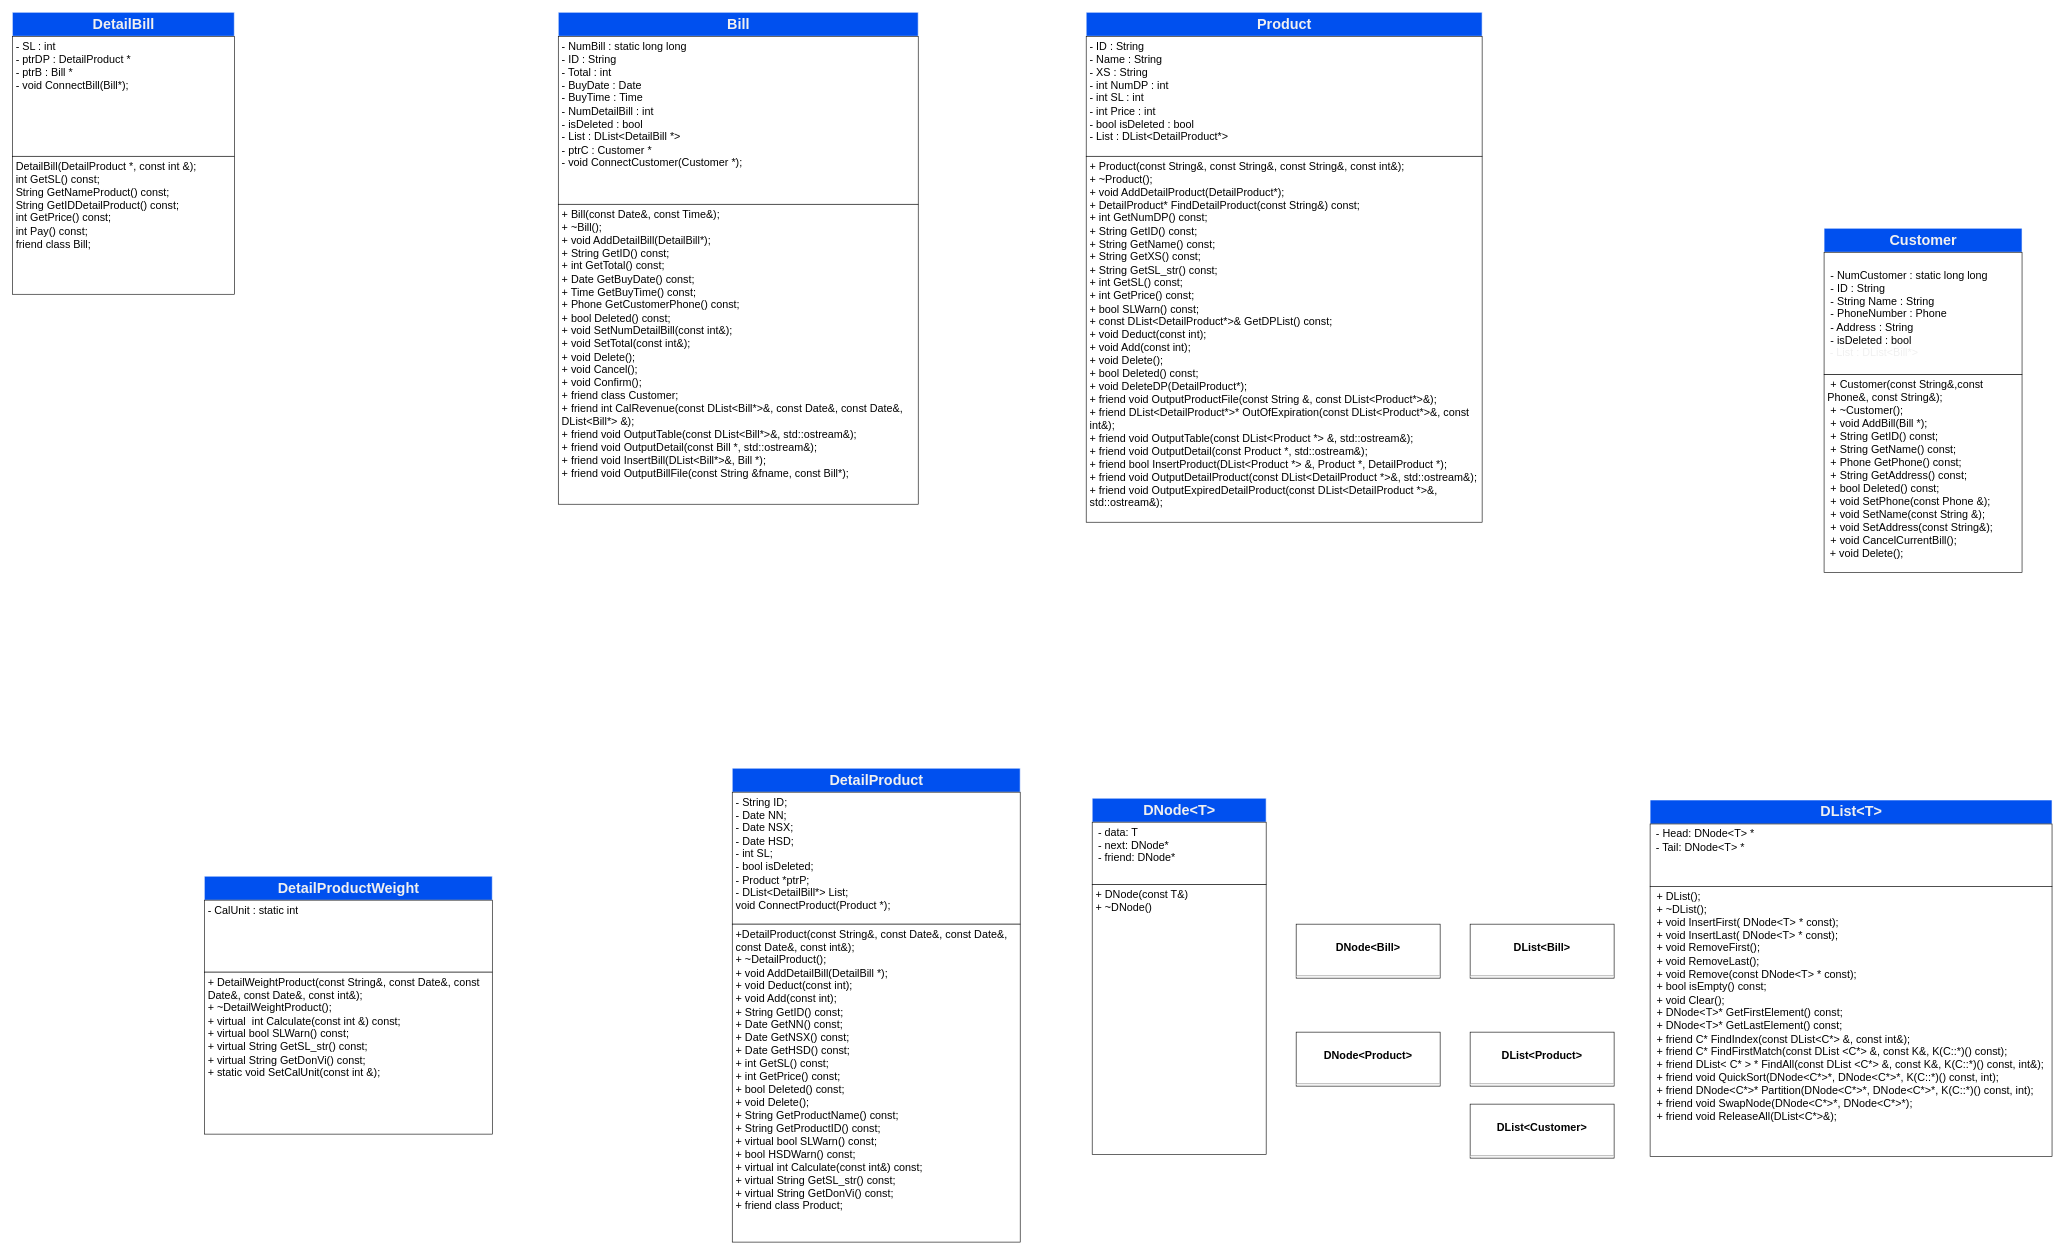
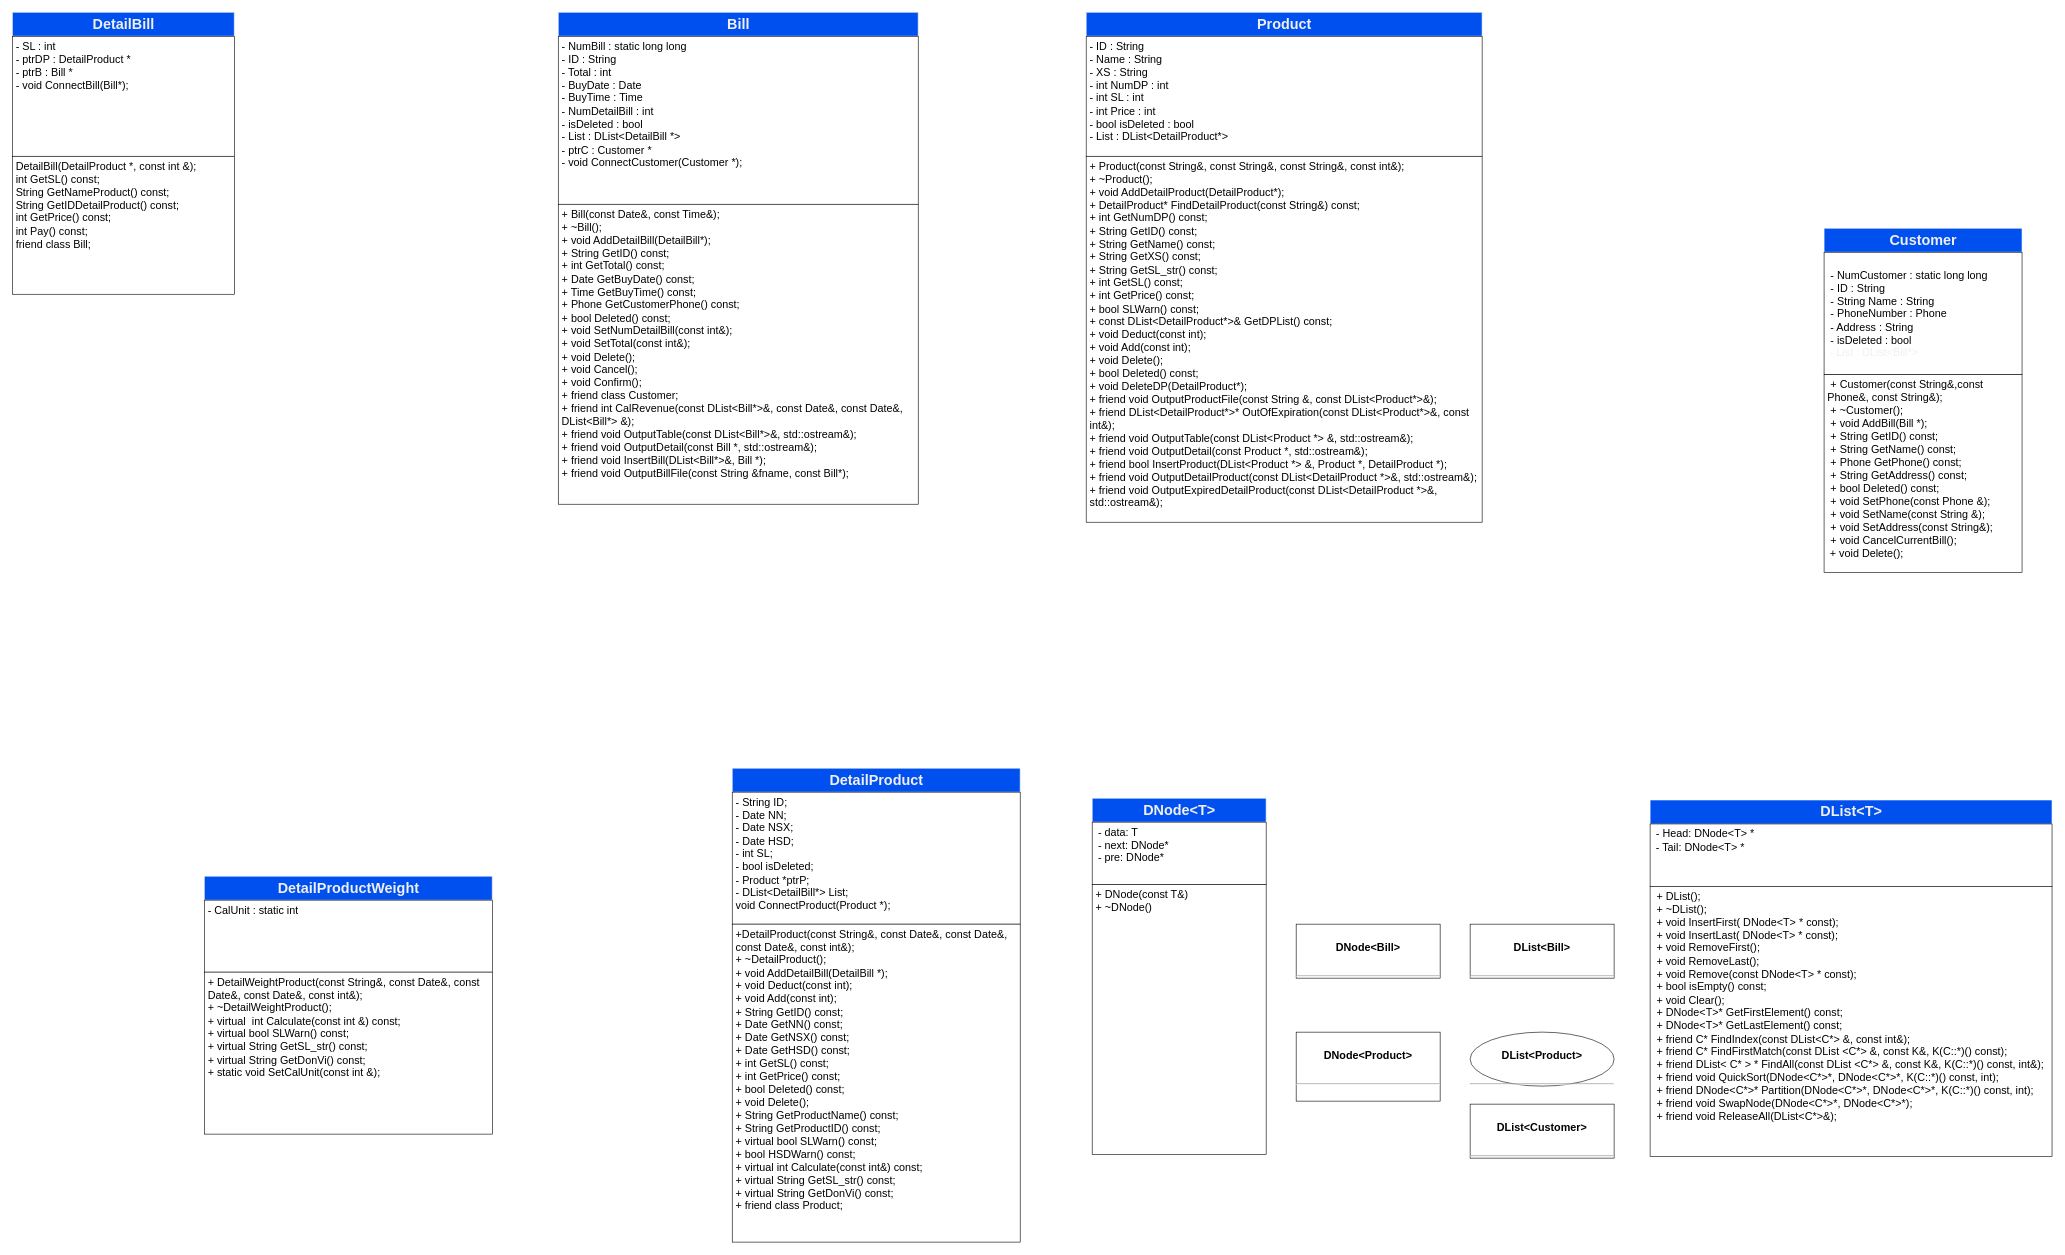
node "- data: T - next: DNode* - friend: DNode*": label "- data: T - next: DNode* - friend: DNode*" -> "- data: T - next: DNode* - pre: DNode*"
node "DNode<Product>": size 144x54 -> 144x69
node "DList<Product>": shape rectangle -> ellipse
